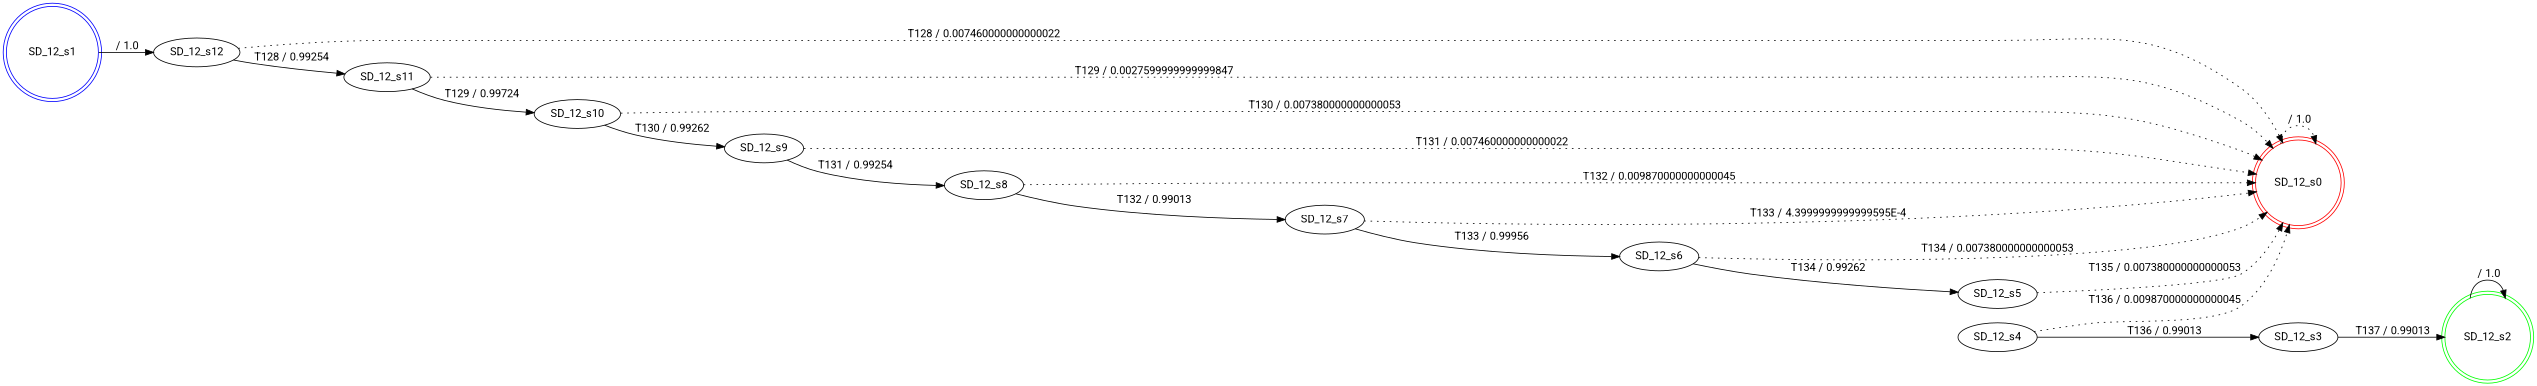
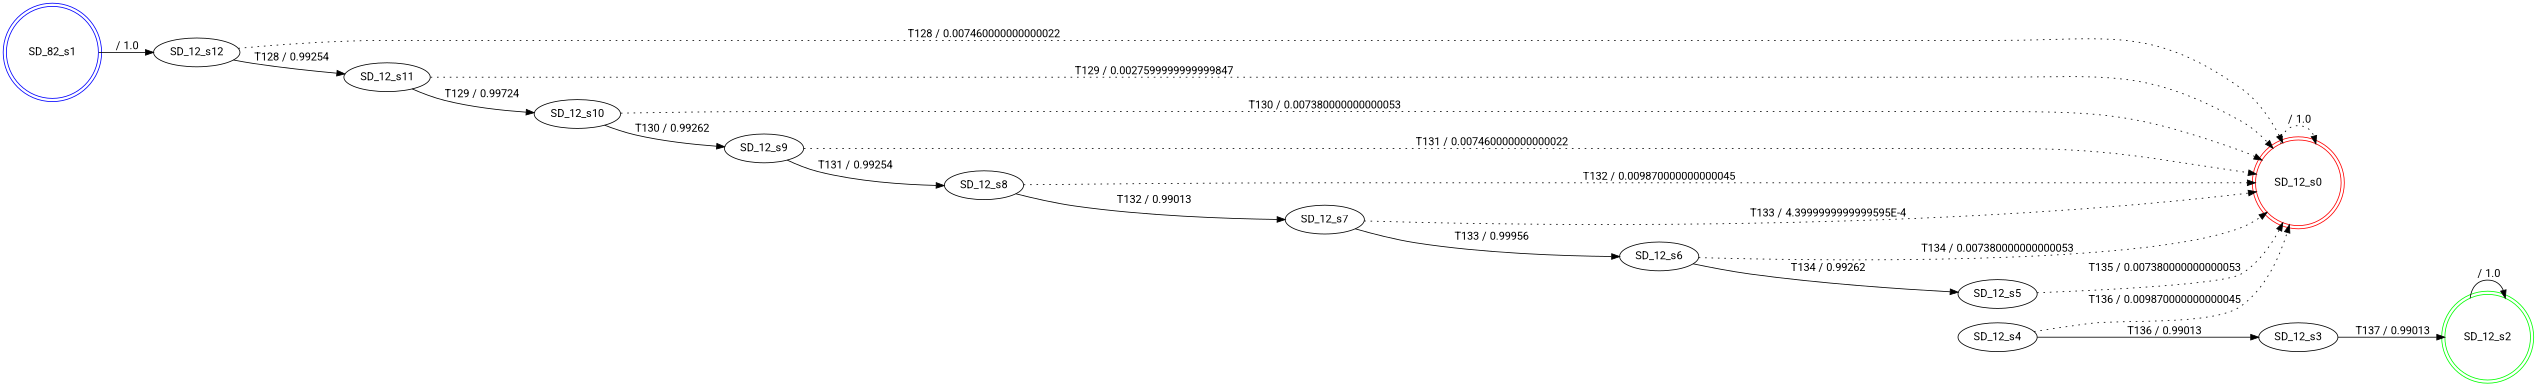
node "SD_12_s1": label "SD_12_s1" -> "SD_82_s1"
